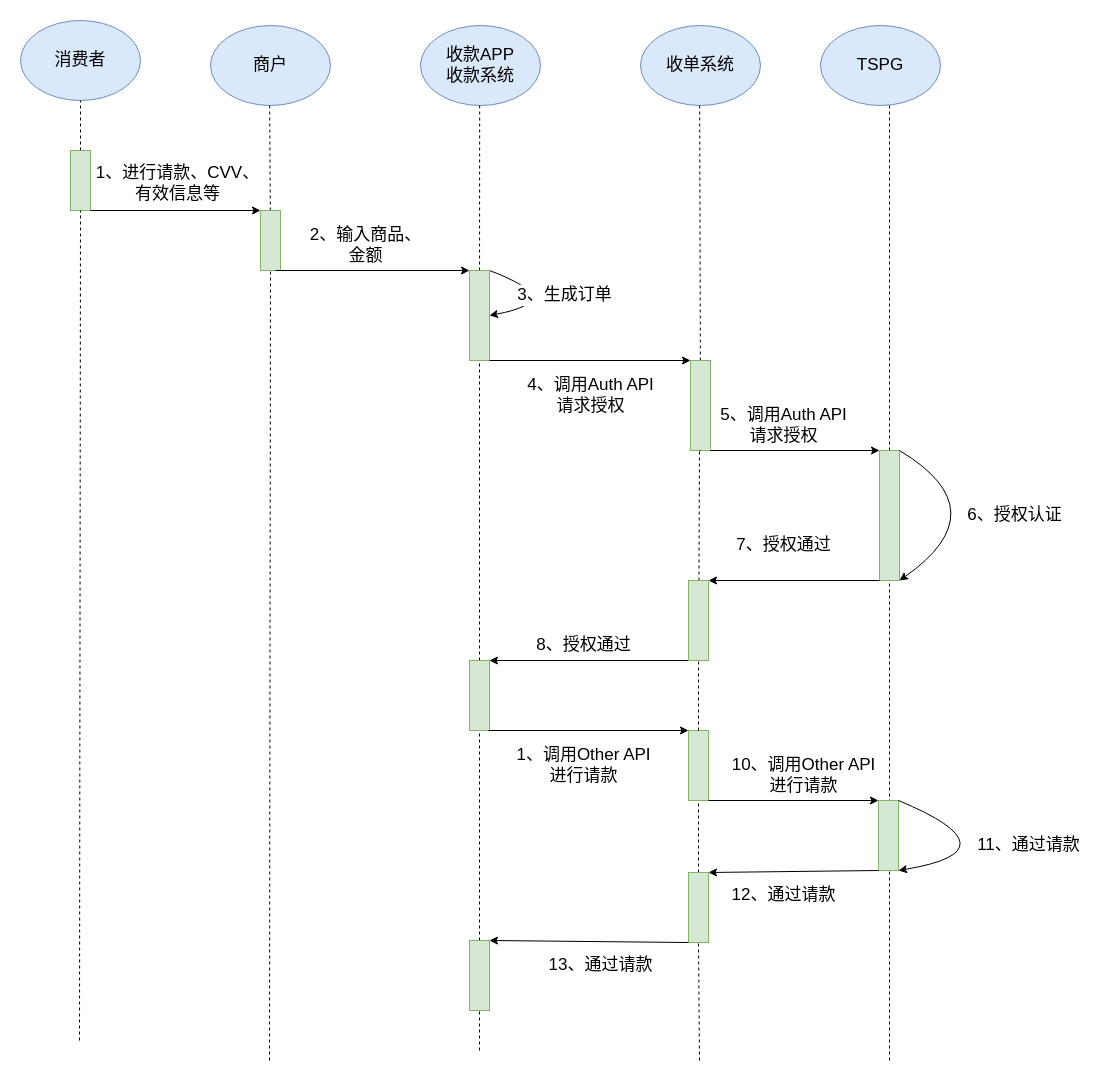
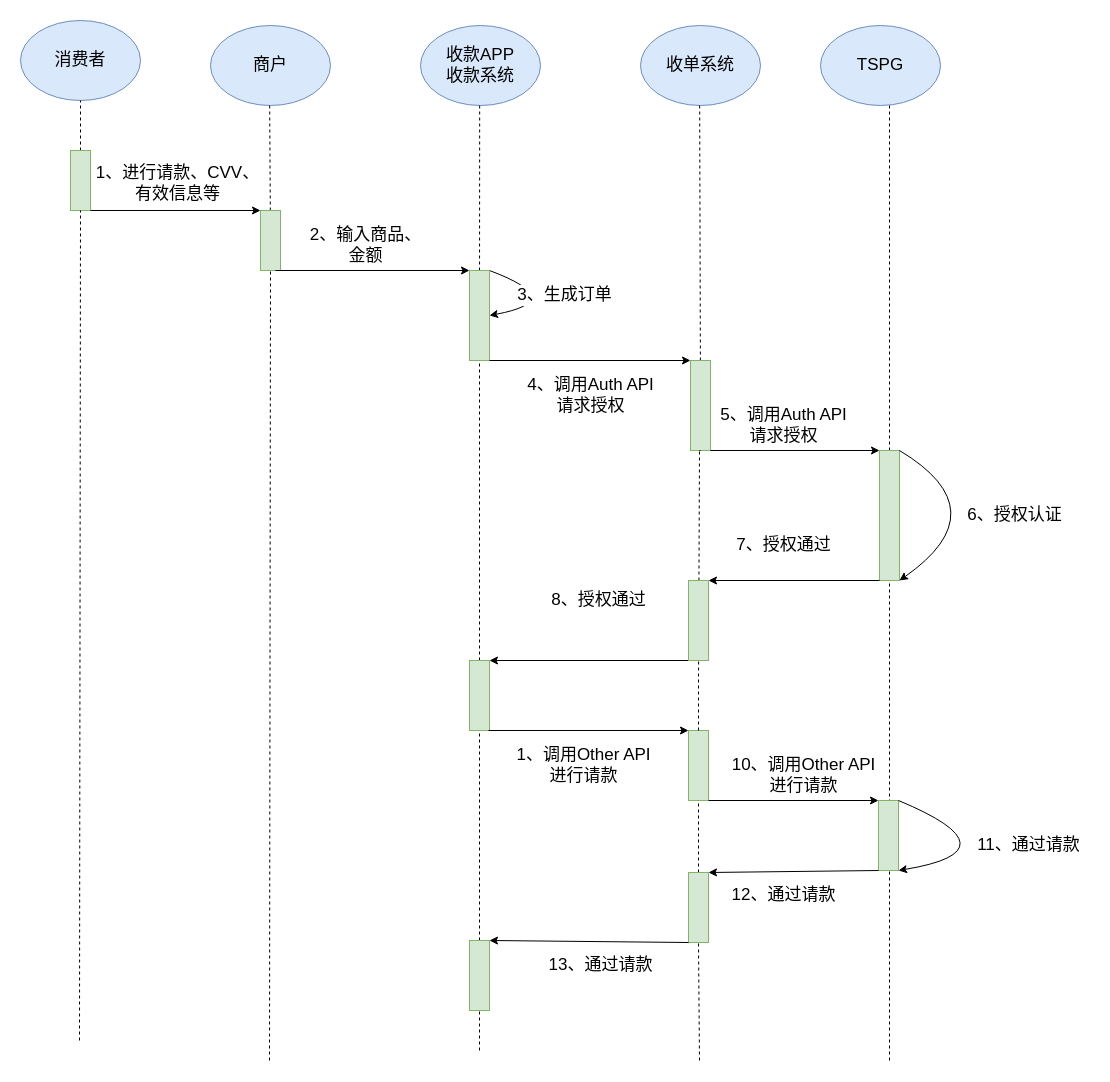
node "8、授权通过": moved (584, 646) -> (599, 601)
